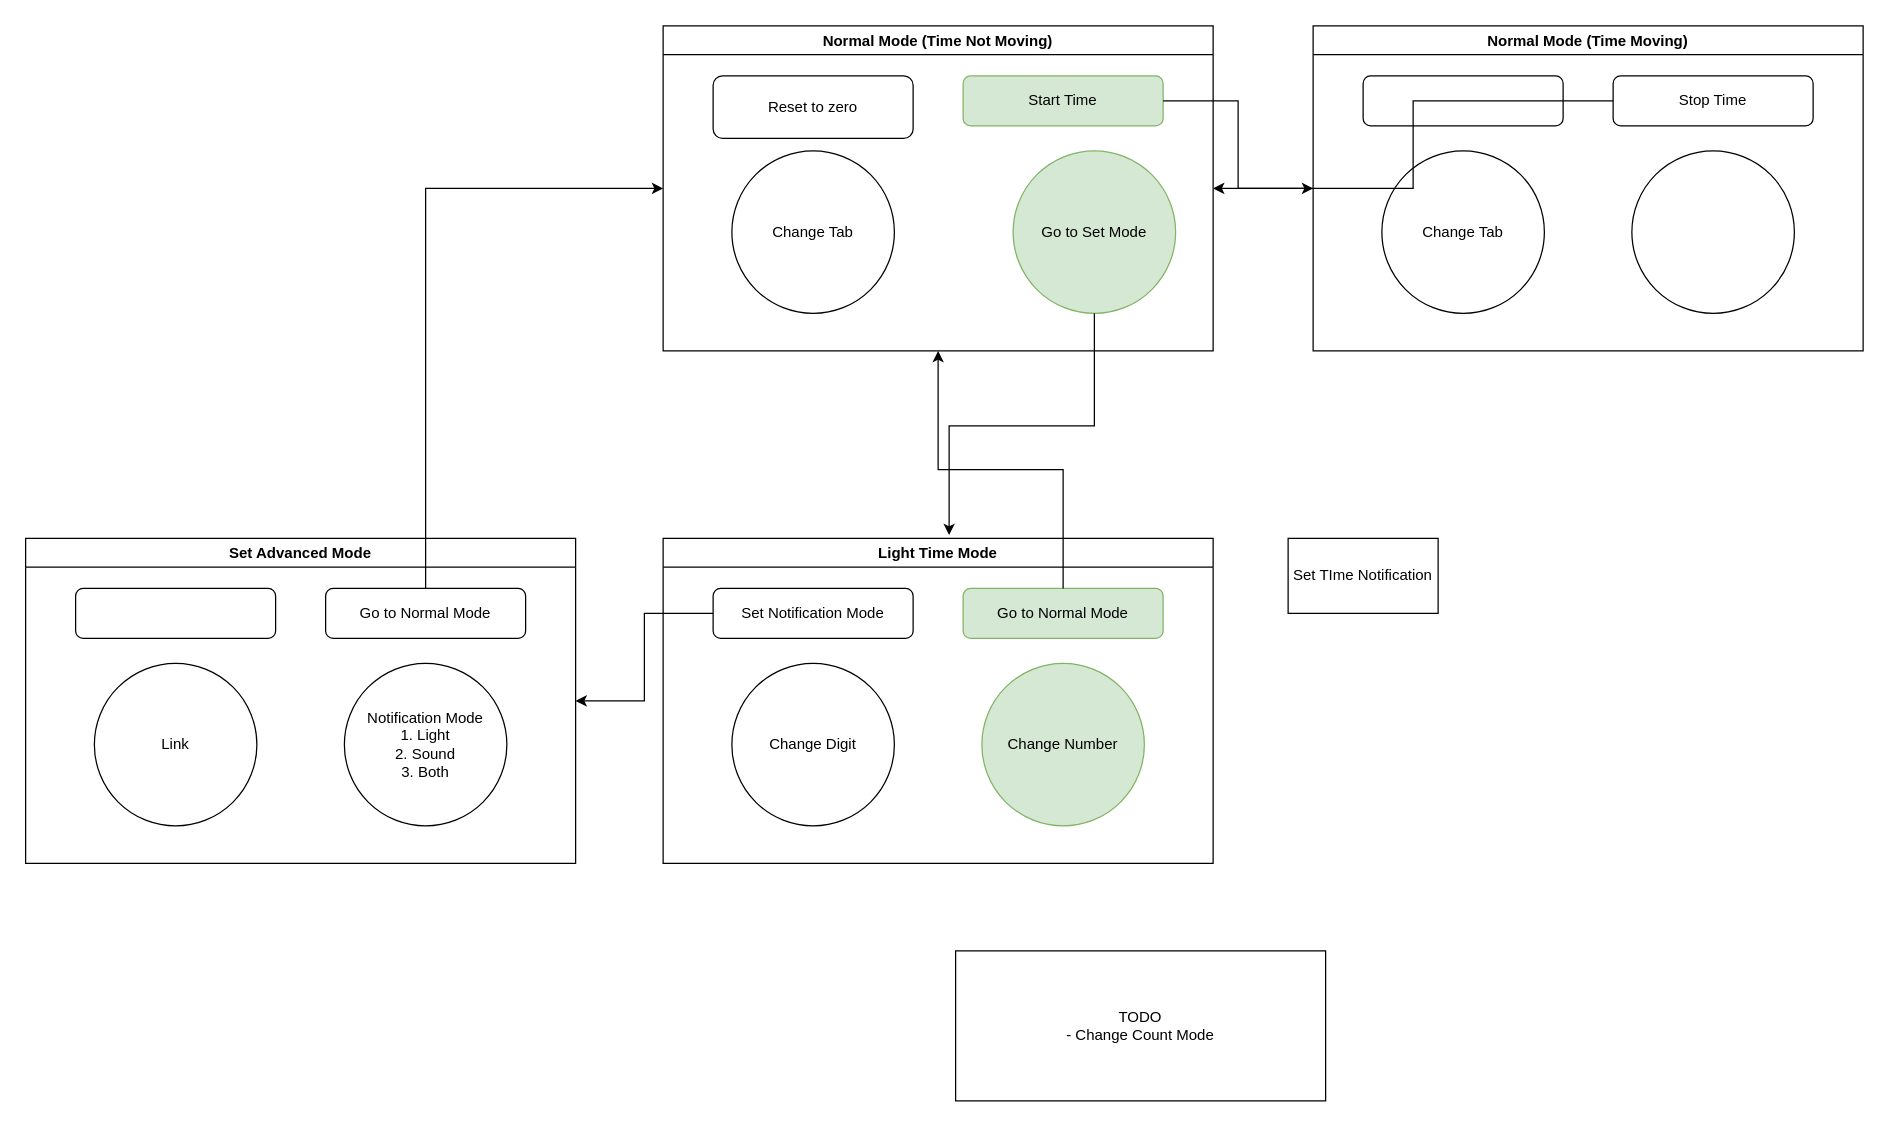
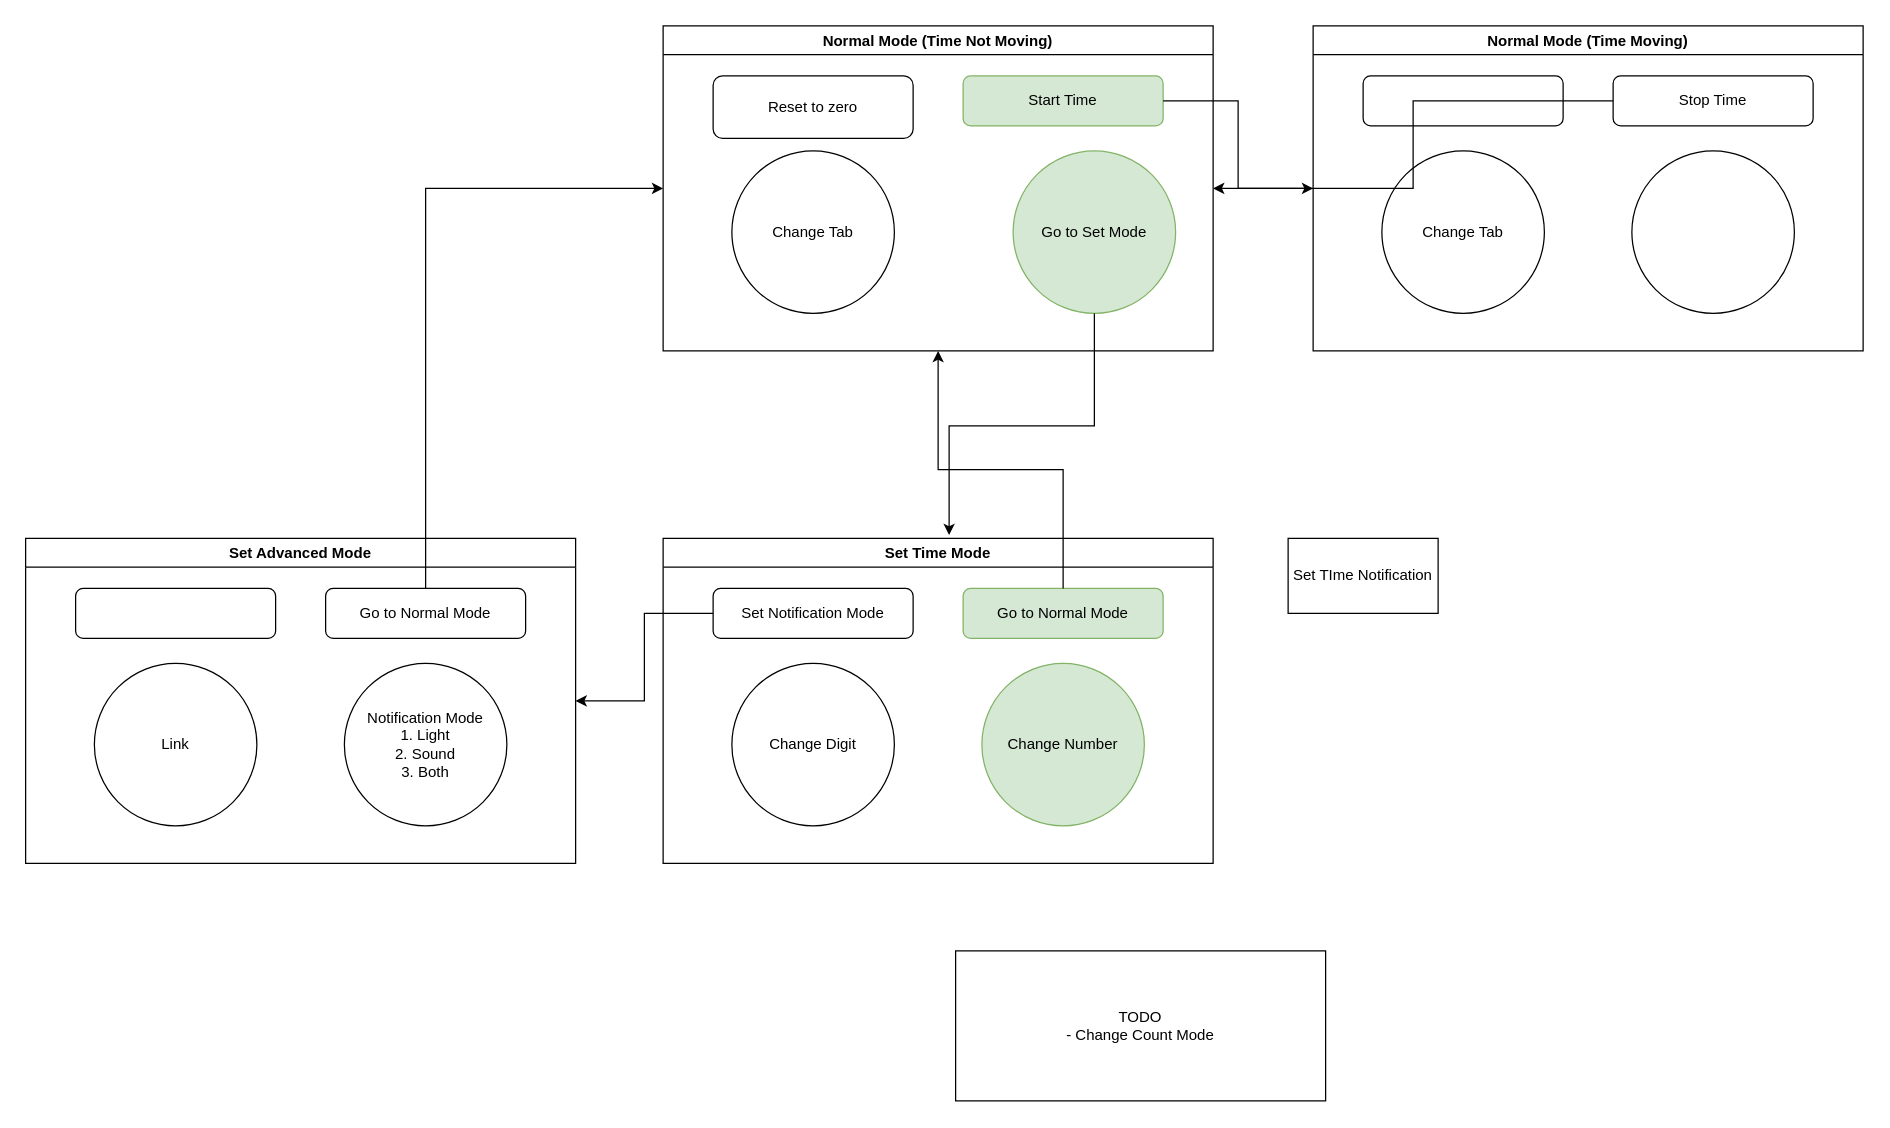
node "Light Time Mode": label "Light Time Mode" -> "Set Time Mode"
